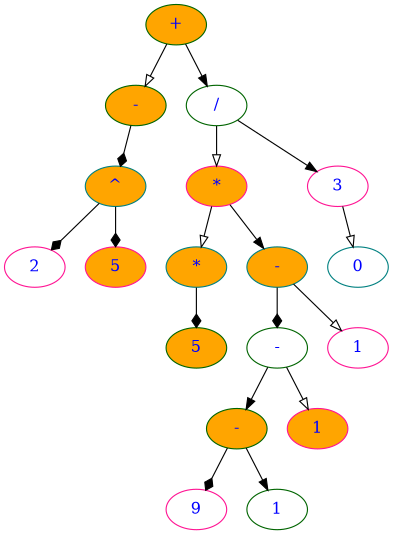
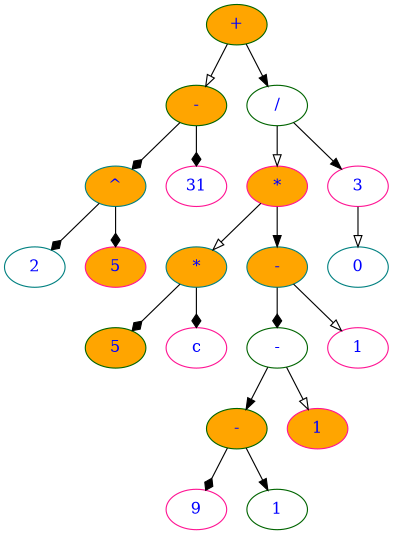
node "31": added
node "2": color deeppink -> teal
node "c": added
